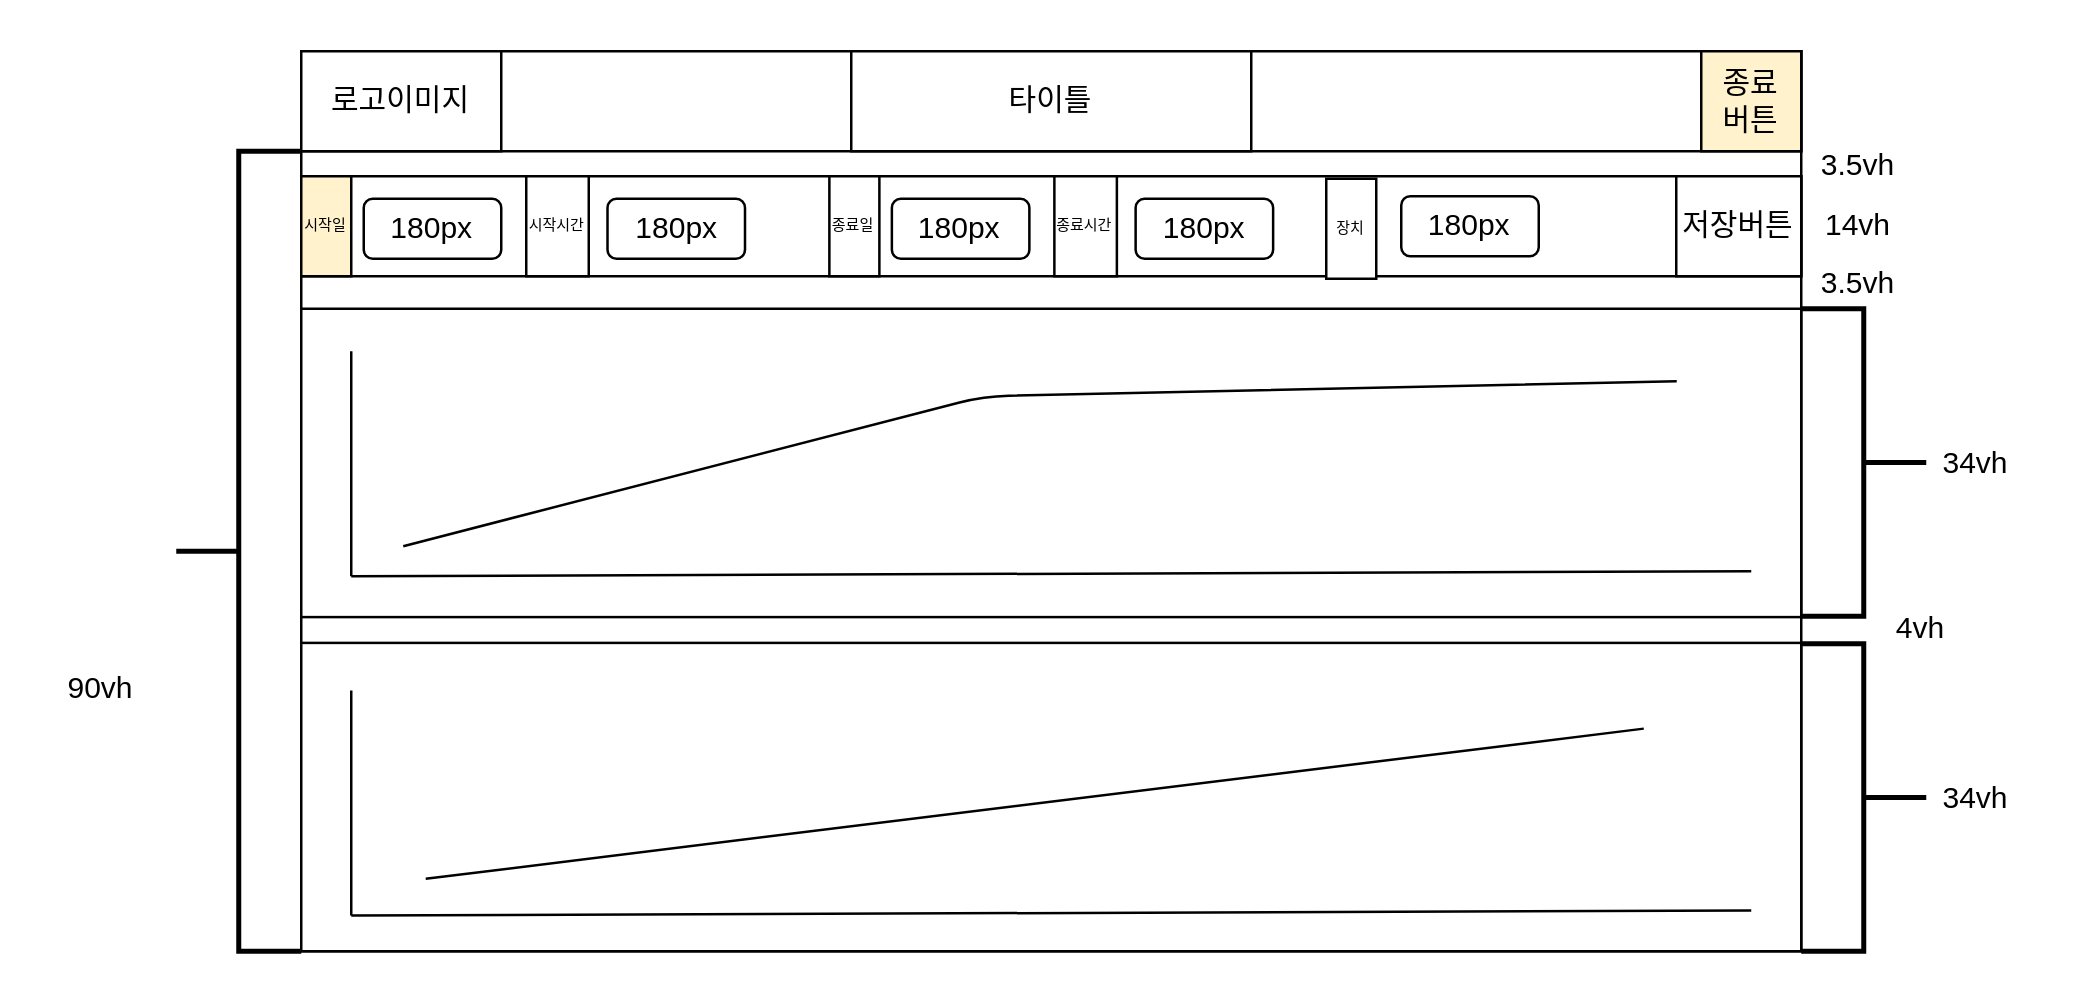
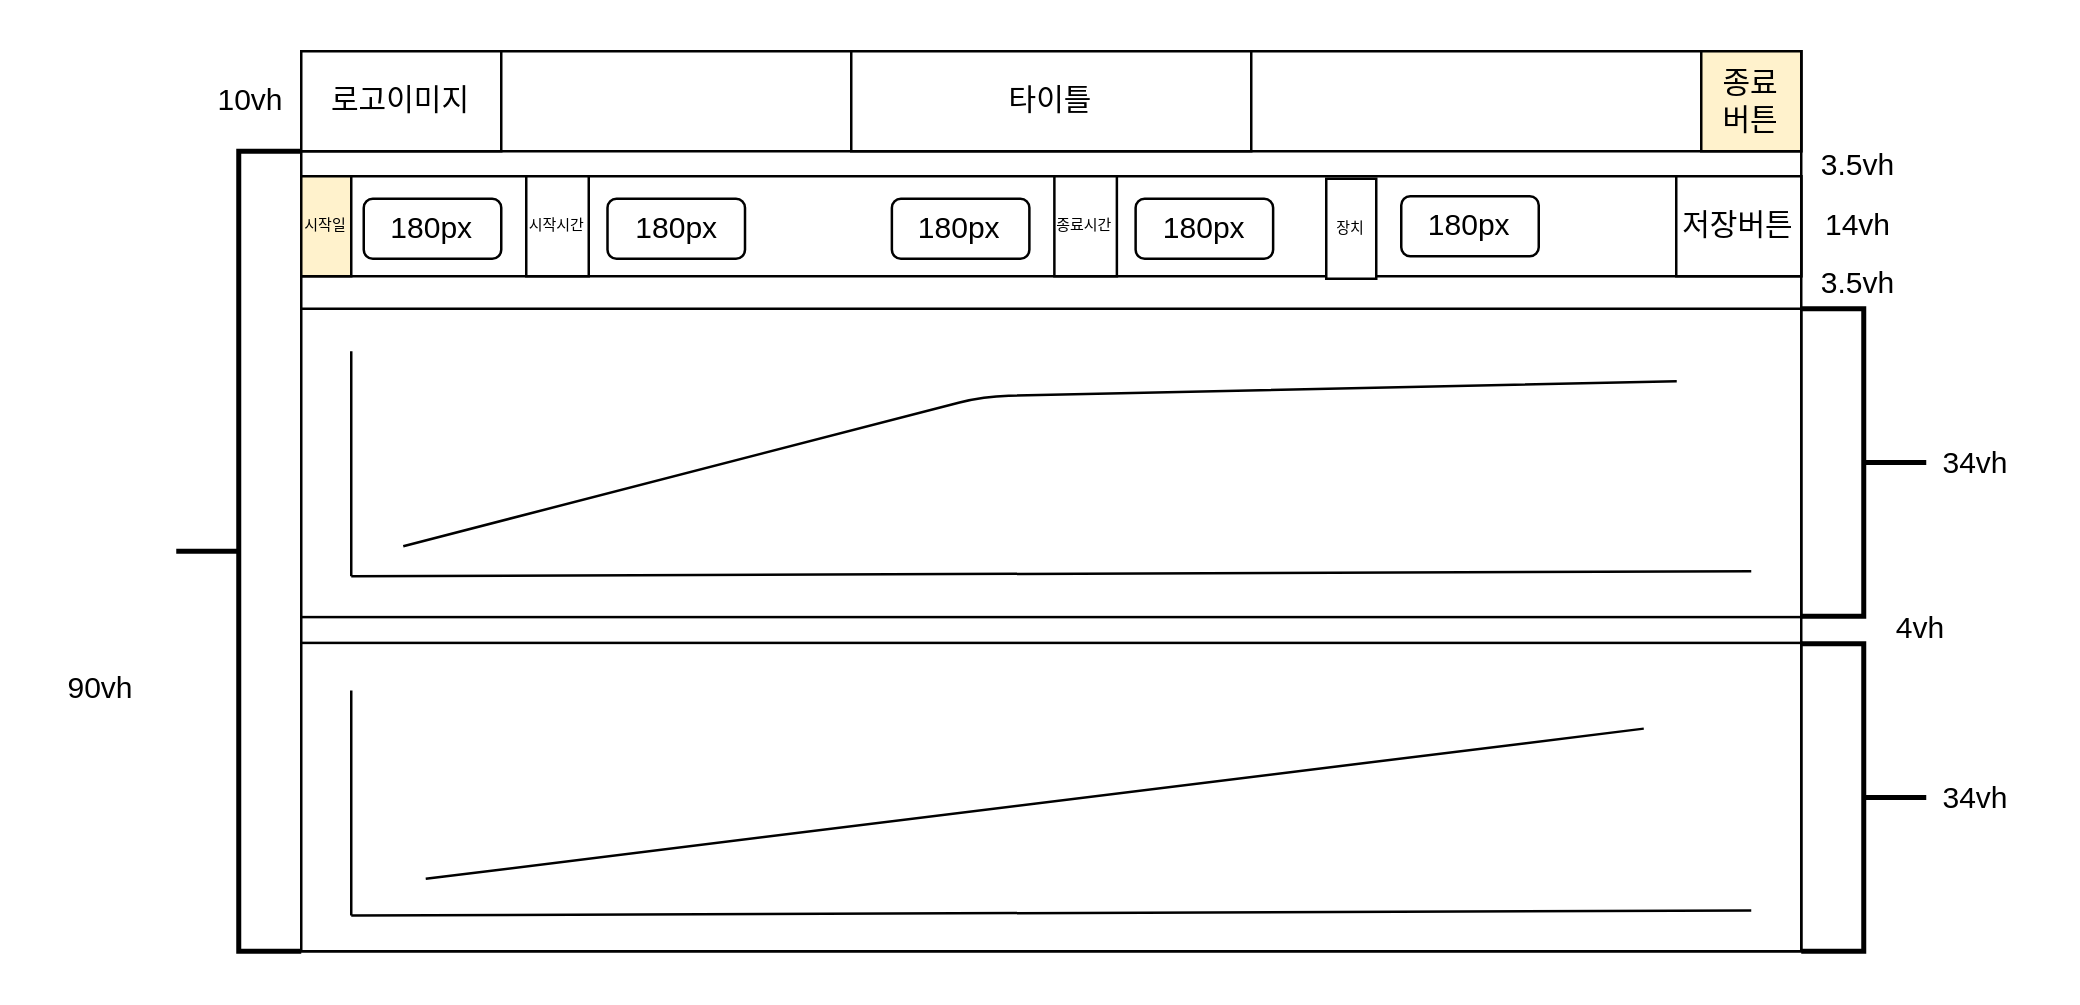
node "10vh": added
node "종료일": removed
